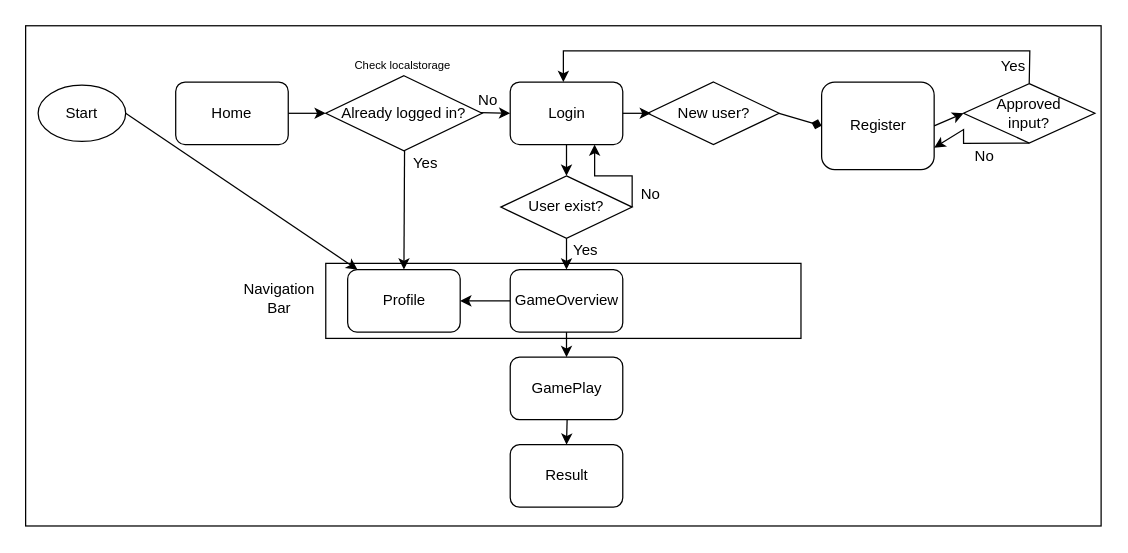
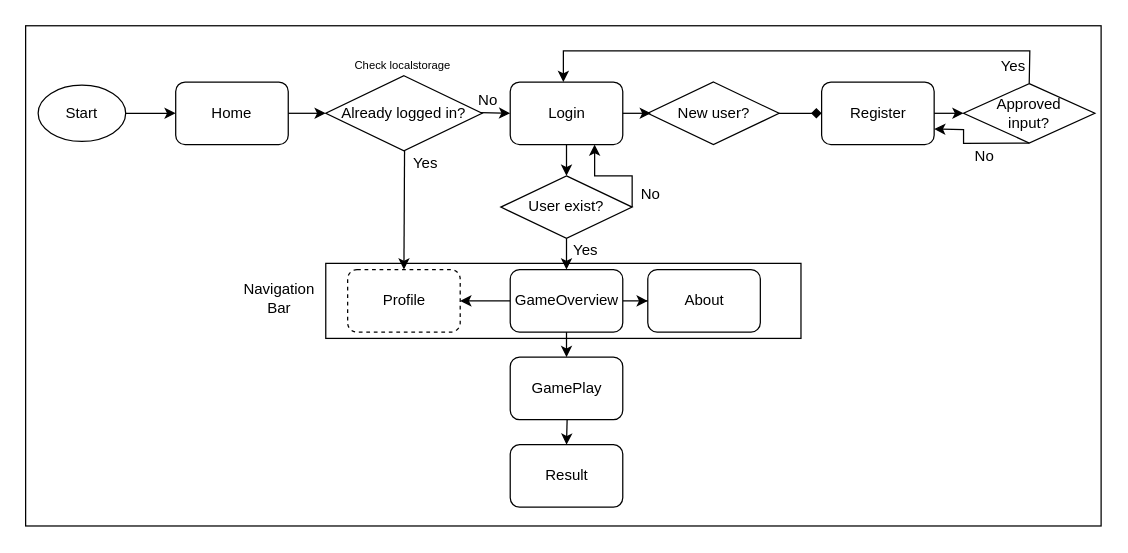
node "Register": size 113x88 -> 113x63
edge "Start" -> "Profile": now "Start" -> "Home"
node "Profile": style solid -> dashed
edge "GameOverview" -> "About": added
node "About": added
